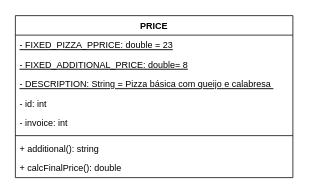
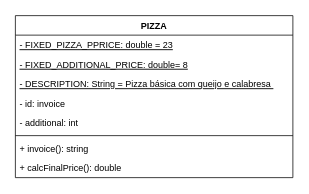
node "PRICE": label "PRICE" -> "PIZZA"
node "- id: int": label "- id: int" -> "- id: invoice"
node "- invoice: int": label "- invoice: int" -> "- additional: int"
node "+ additional(): string": label "+ additional(): string" -> "+ invoice(): string"
